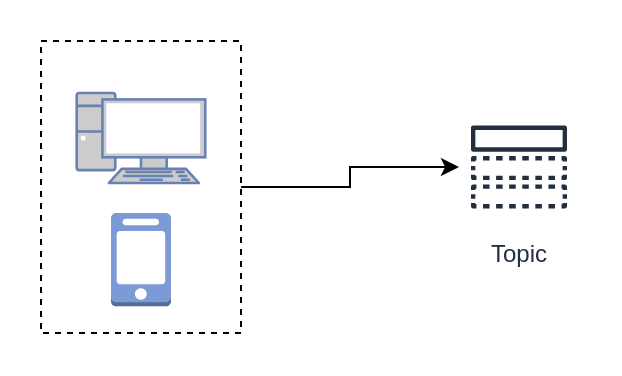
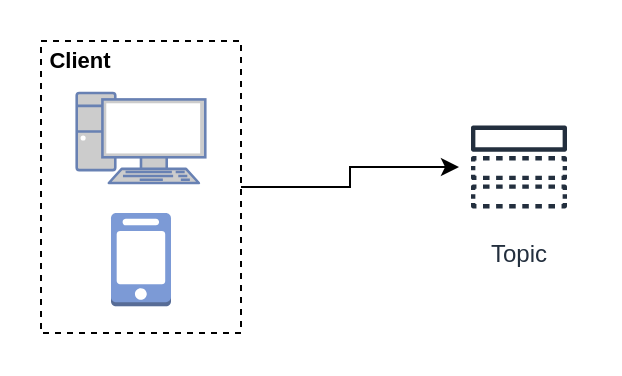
node "Client": added
